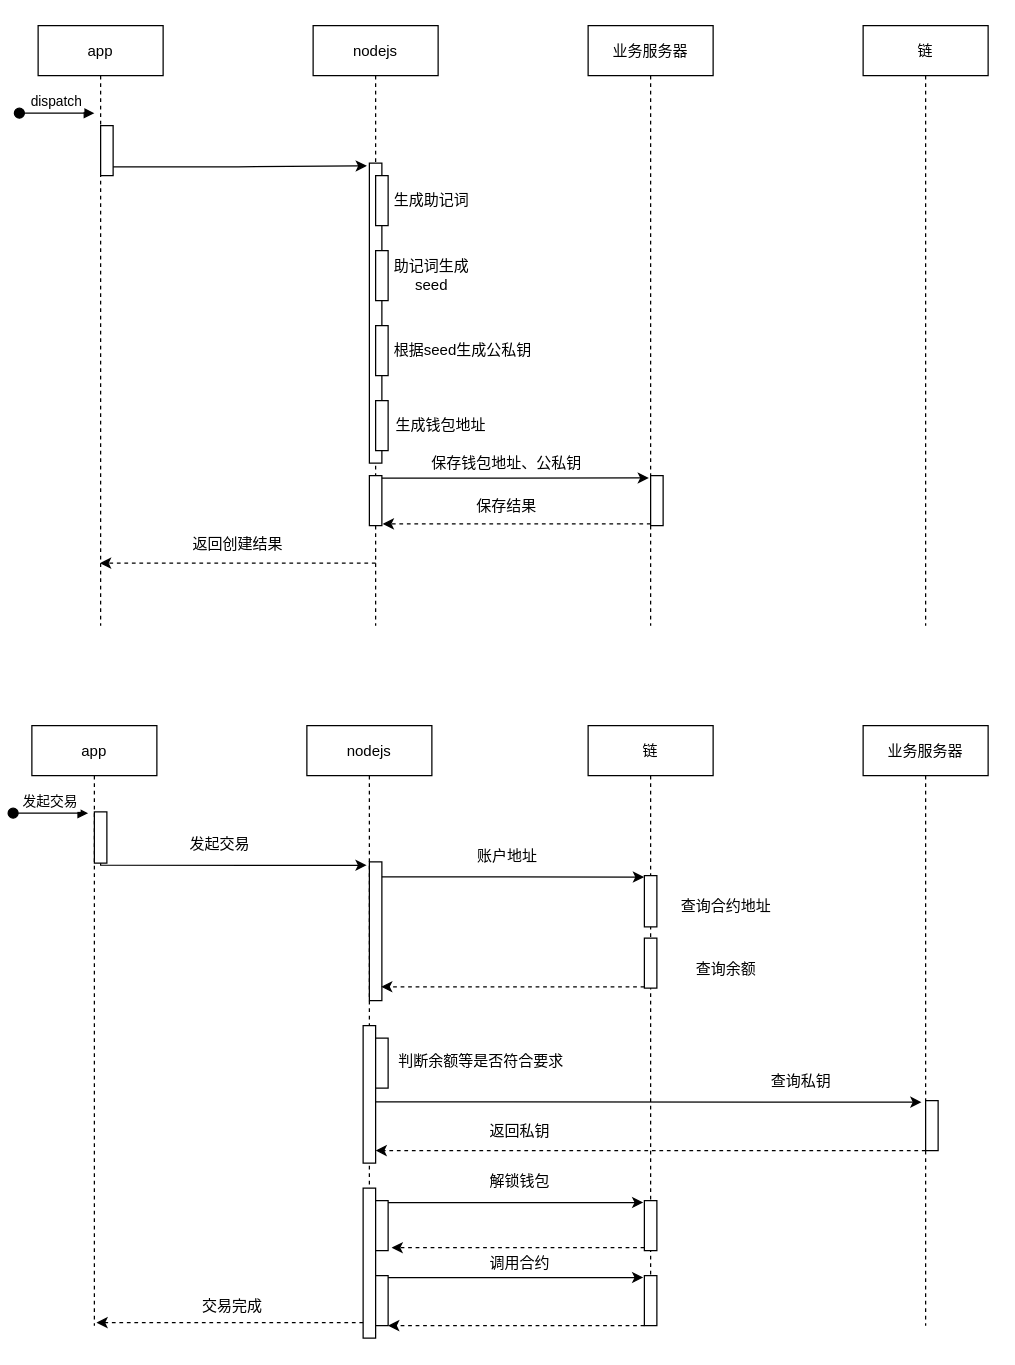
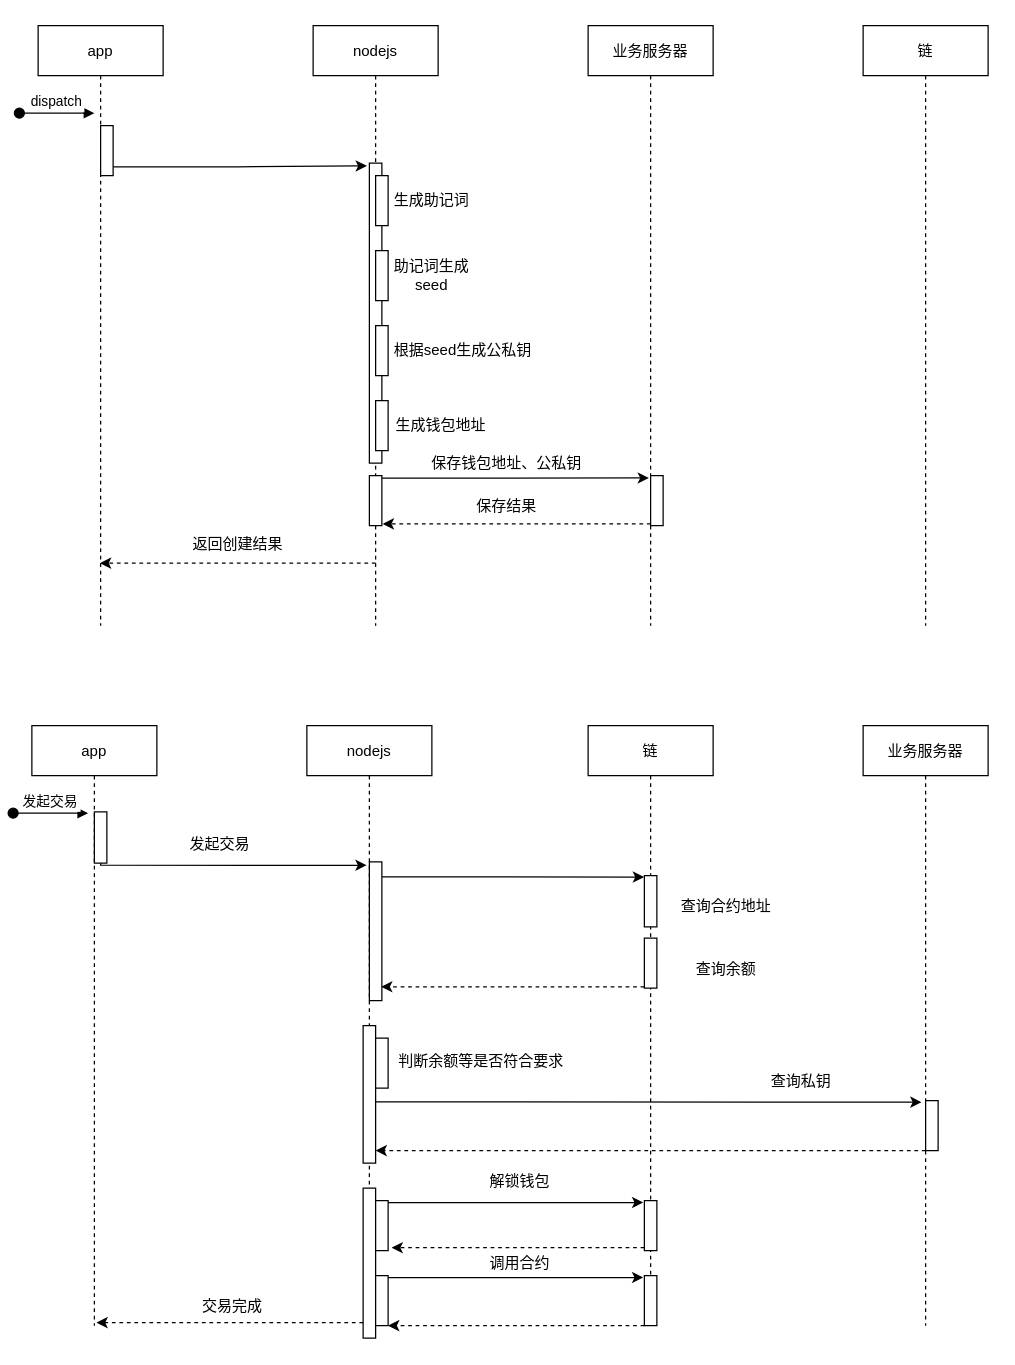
node "账户地址": removed
node "返回私钥": removed
